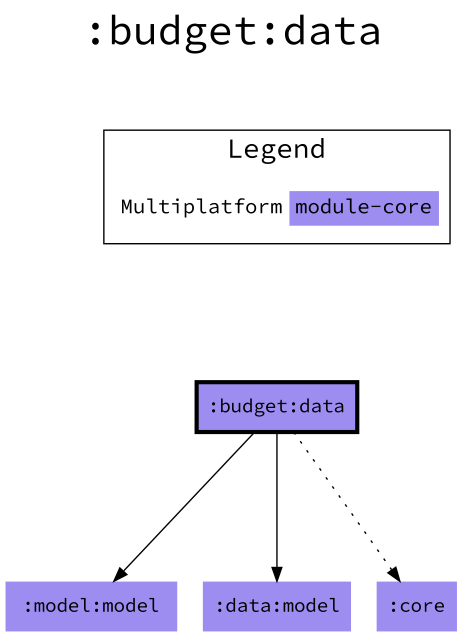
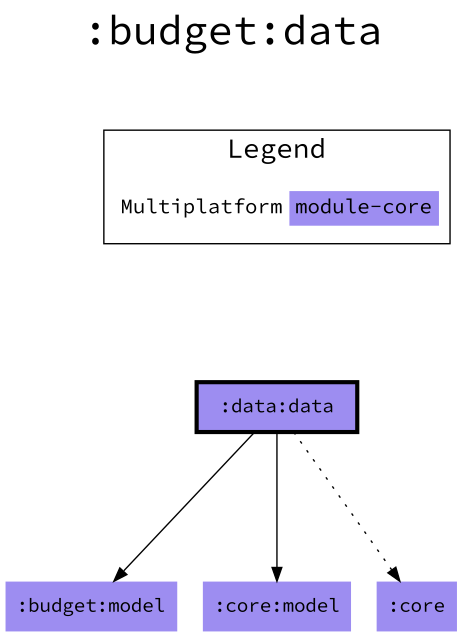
node ":budget:data": label ":budget:data" -> ":data:data"
node ":model:model": label ":model:model" -> ":budget:model"
node ":data:model": label ":data:model" -> ":core:model"
